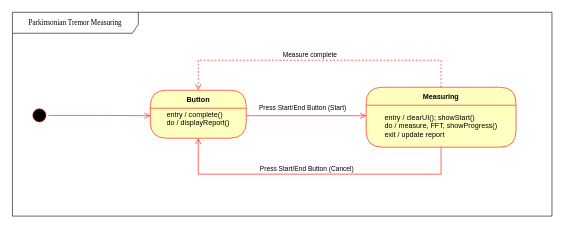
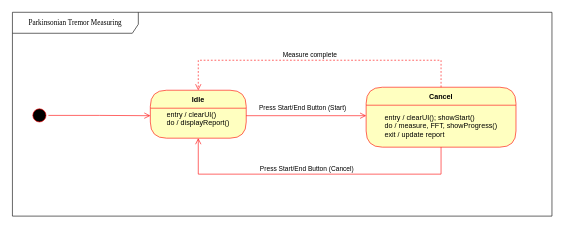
node "Measuring": label "Measuring" -> "Cancel"
node "Button": label "Button" -> "Idle"
node "entry / complete() do / displayReport()": label "entry / complete() do / displayReport()" -> "entry / clearUI() do / displayReport()"
